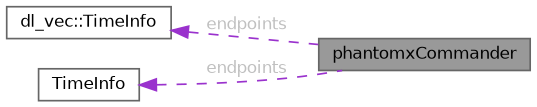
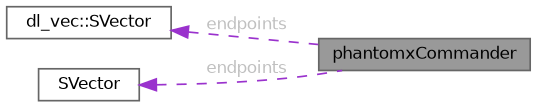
node "dl_vec::TimeInfo": label "dl_vec::TimeInfo" -> "dl_vec::SVector"
node "TimeInfo": label "TimeInfo" -> "SVector"
